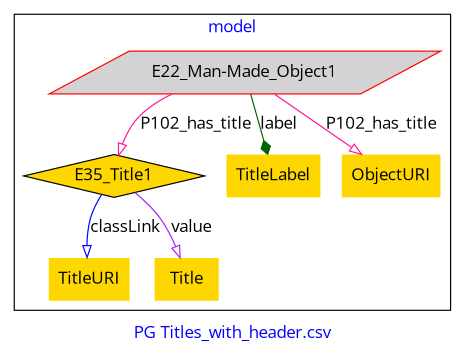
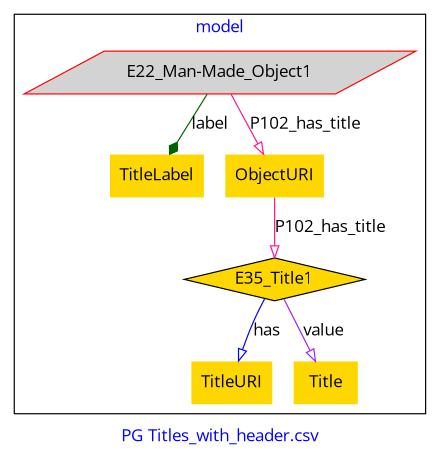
edge "E22_Man-Made_Object1" -> "E35_Title1": now "ObjectURI" -> "E35_Title1"
edge "E35_Title1" -> "TitleURI": label "classLink" -> "has"
